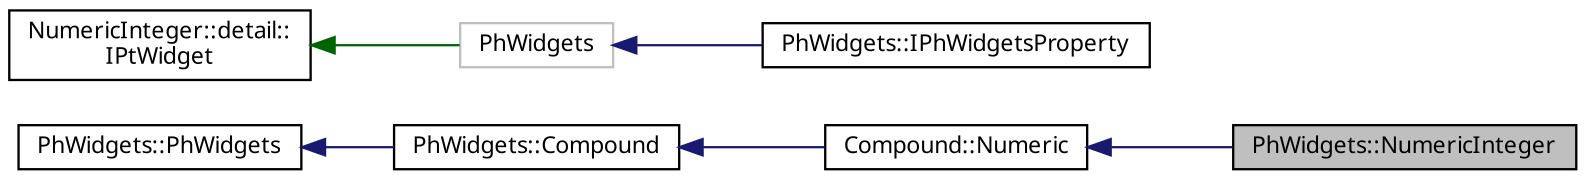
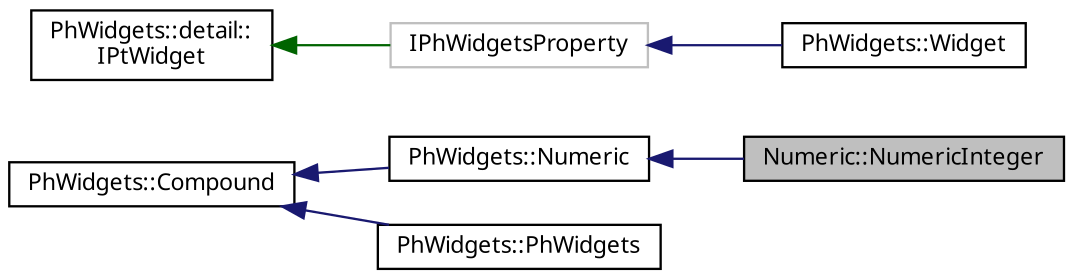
node "NumericInteger::detail:: IPtWidget": label "NumericInteger::detail:: IPtWidget" -> "PhWidgets::detail:: IPtWidget"
node "PhWidgets": label "PhWidgets" -> "IPhWidgetsProperty"
node "PhWidgets::IPhWidgetsProperty": label "PhWidgets::IPhWidgetsProperty" -> "PhWidgets::Widget"
edge "PhWidgets::Compound" -> "PhWidgets::PhWidgets": reversed
node "Compound::Numeric": label "Compound::Numeric" -> "PhWidgets::Numeric"
node "PhWidgets::NumericInteger": label "PhWidgets::NumericInteger" -> "Numeric::NumericInteger"
